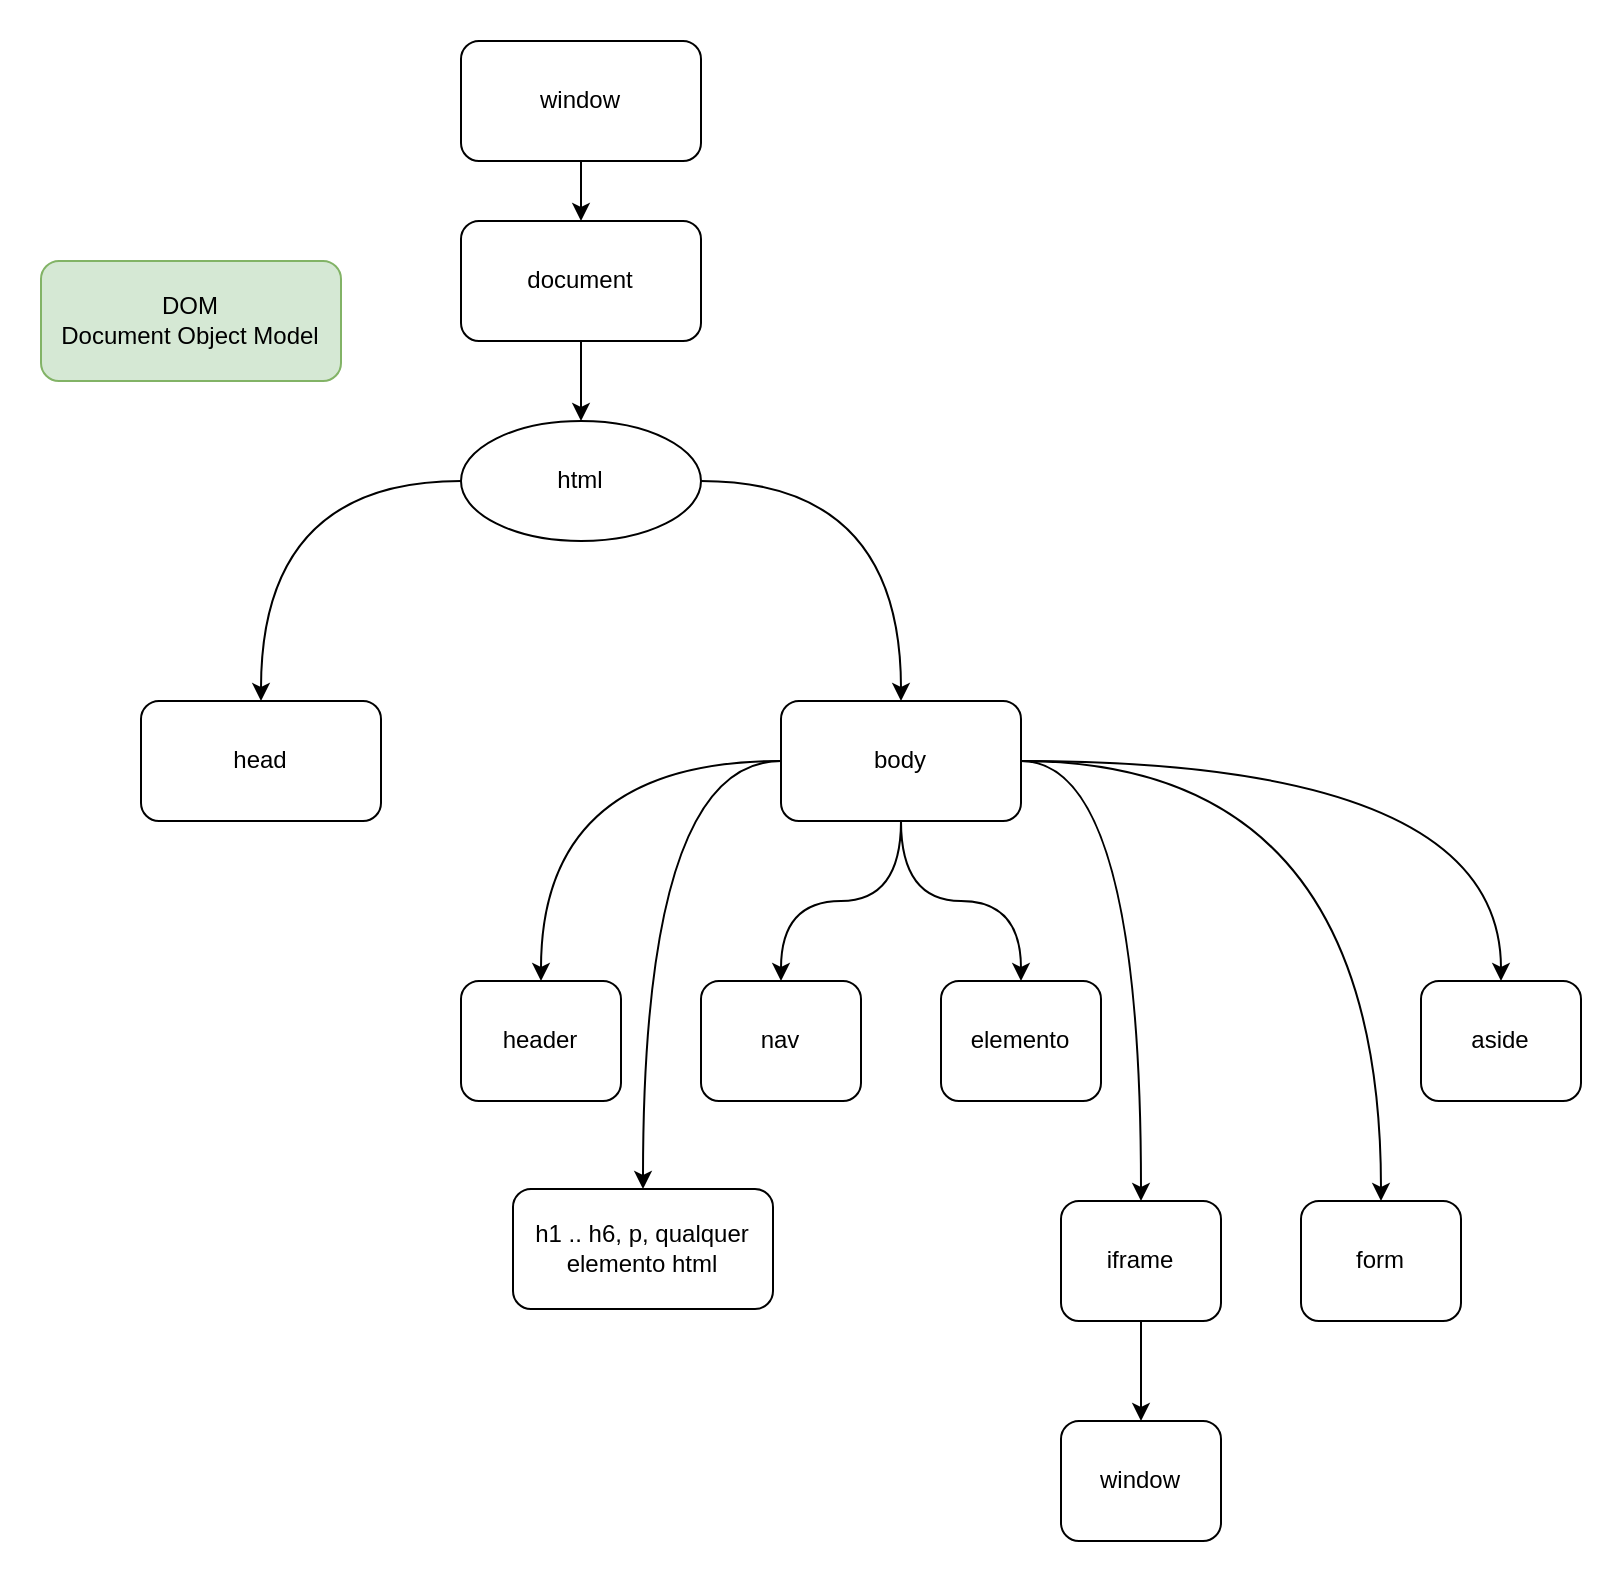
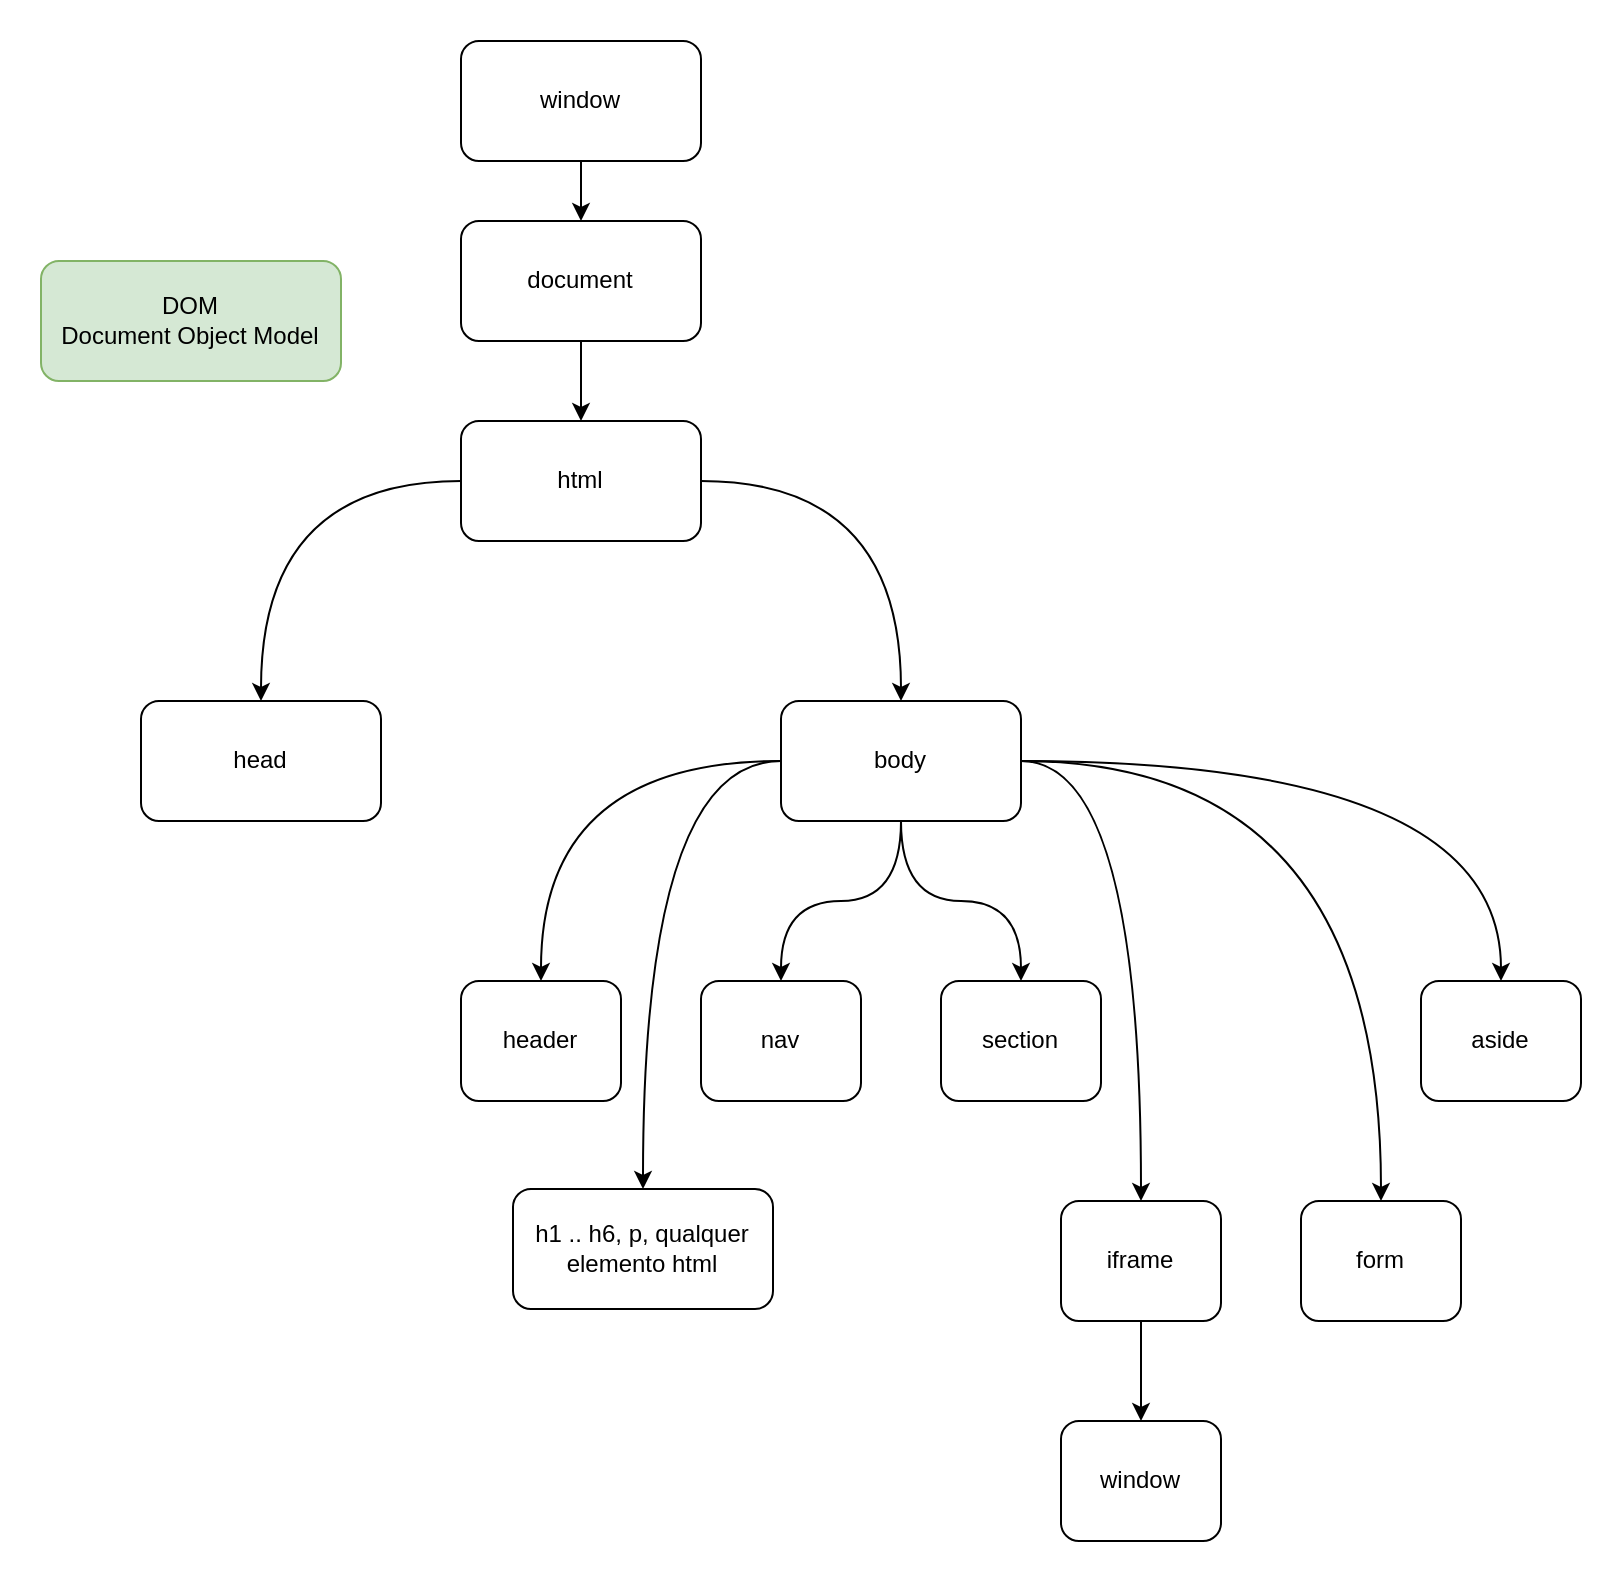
node "html": shape ellipse -> rounded rectangle
node "elemento": label "elemento" -> "section"
